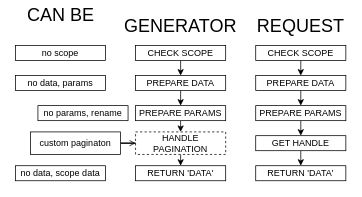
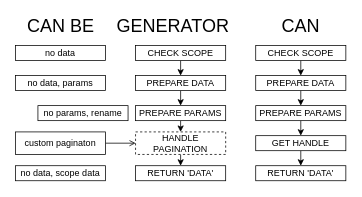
node "CAN BE": moved (60, 15) -> (60, 27)
node "GENERATOR": moved (180, 27) -> (173, 27)
node "REQUEST": label "REQUEST" -> "CAN"
node "no scope": label "no scope" -> "no data"
node "custom paginaton": moved (75, 143) -> (60, 143)
